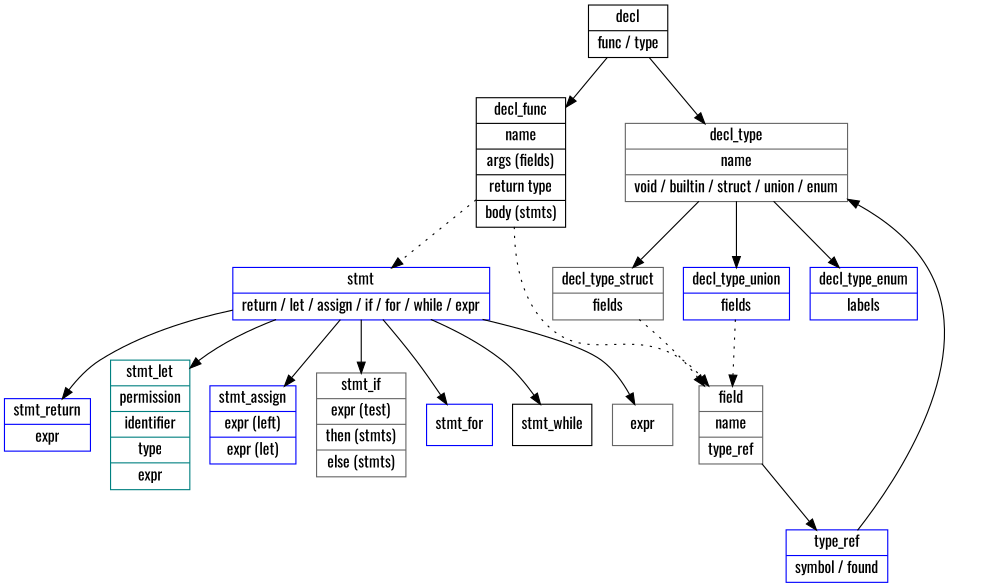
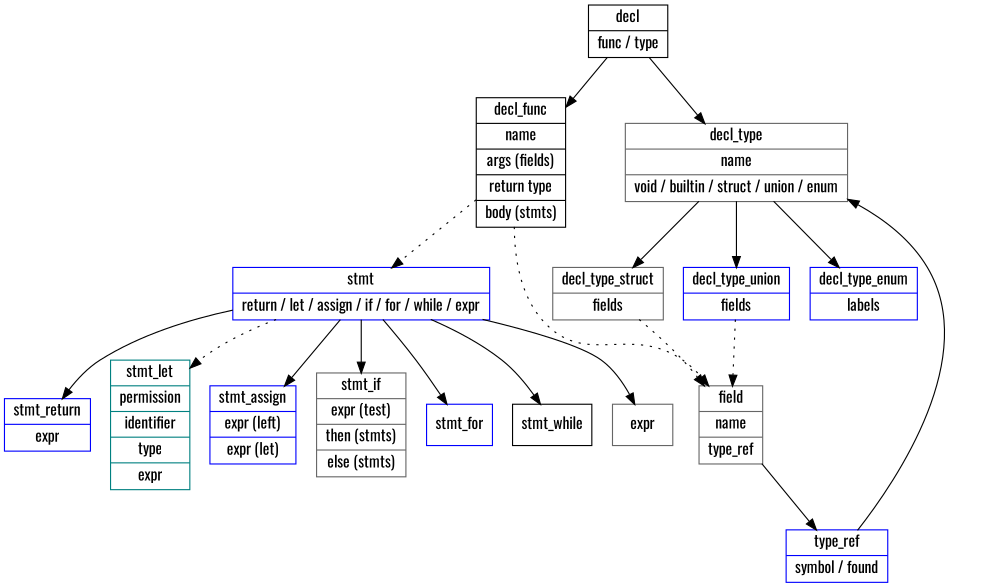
edge "stmt" -> "stmt_let": style solid -> dotted
